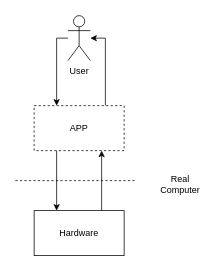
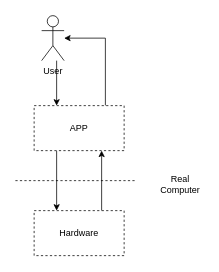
node "User": moved (79, 38) -> (53, 38)
node "Hardware": style solid -> dashed
